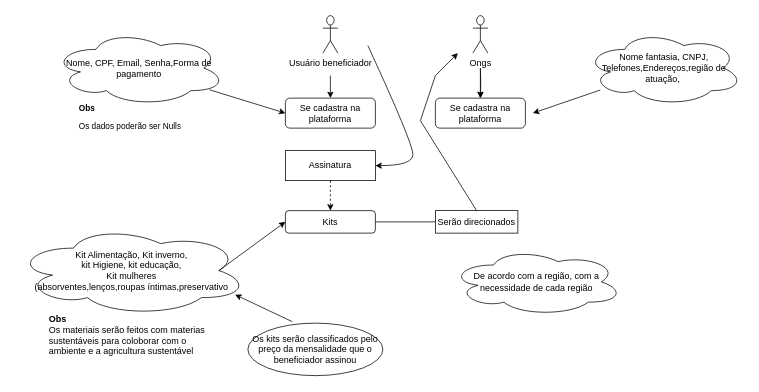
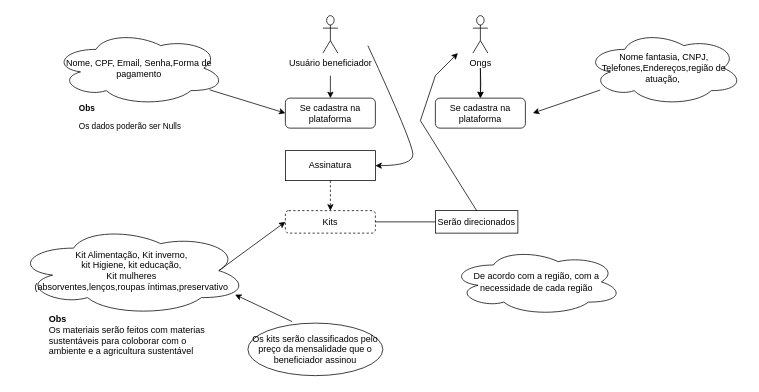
node "Kits": style solid -> dashed
